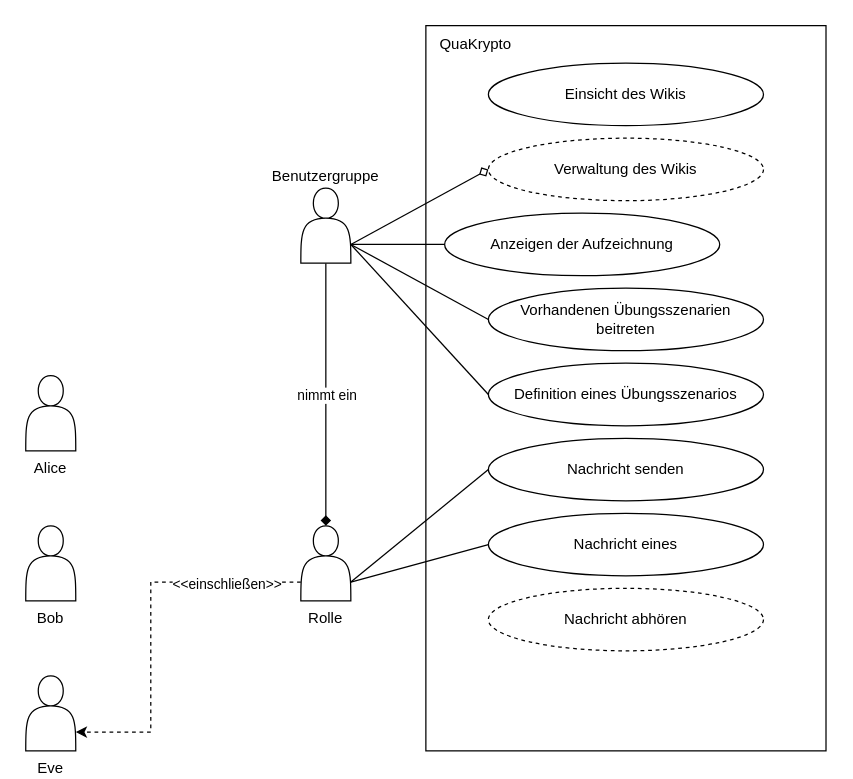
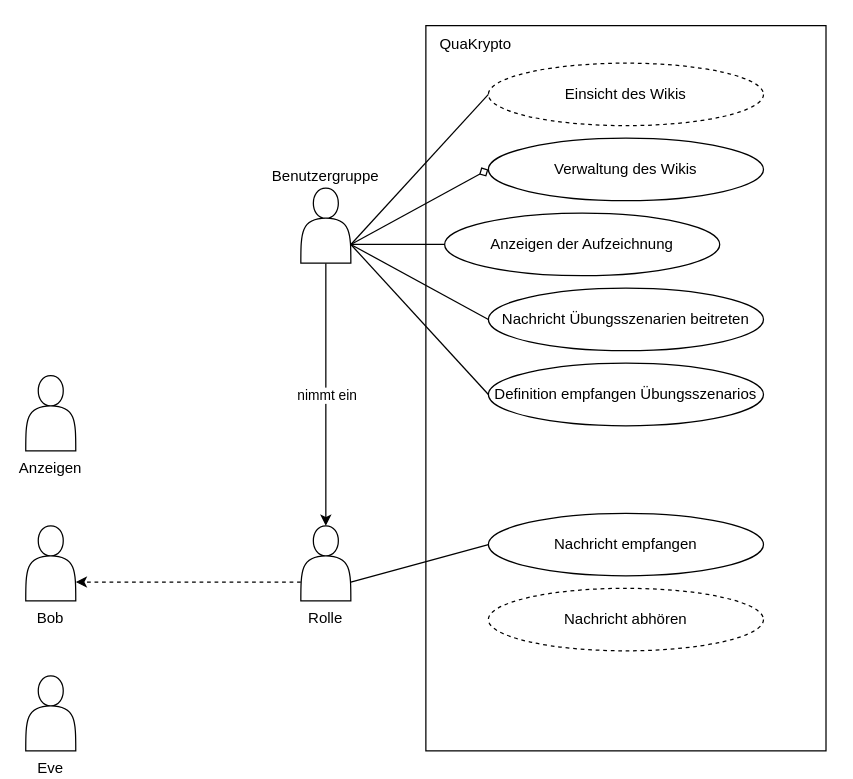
node "Einsicht des Wikis": style solid -> dashed
edge "Einsicht des Wikis" -- "Benutzergruppe": added
node "Verwaltung des Wikis": style dashed -> solid
node "Vorhandenen Übungsszenarien beitreten": label "Vorhandenen Übungsszenarien beitreten" -> "Nachricht Übungsszenarien beitreten"
node "Definition eines Übungsszenarios": label "Definition eines Übungsszenarios" -> "Definition empfangen Übungsszenarios"
node "Alice": label "Alice" -> "Anzeigen"
node "Nachricht senden": removed
edge "Benutzergruppe" -> "Rolle": arrowhead diamond -> classic
edge "Nachricht senden" -- "Rolle": removed
node "Nachricht eines": label "Nachricht eines" -> "Nachricht empfangen"
edge "Rolle" -> "Bob": added
edge "Rolle" -> "Eve": removed, label "<<einschließen>>"
